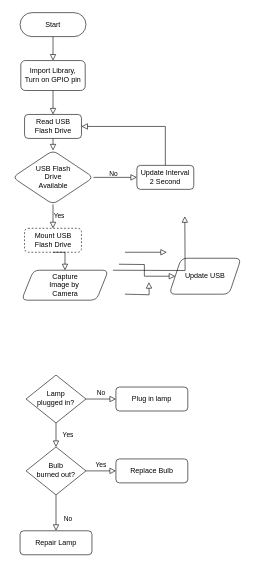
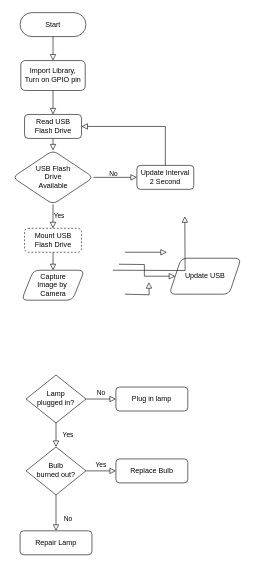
node "Capture Image by Camera": size 87x30 -> 63x30
